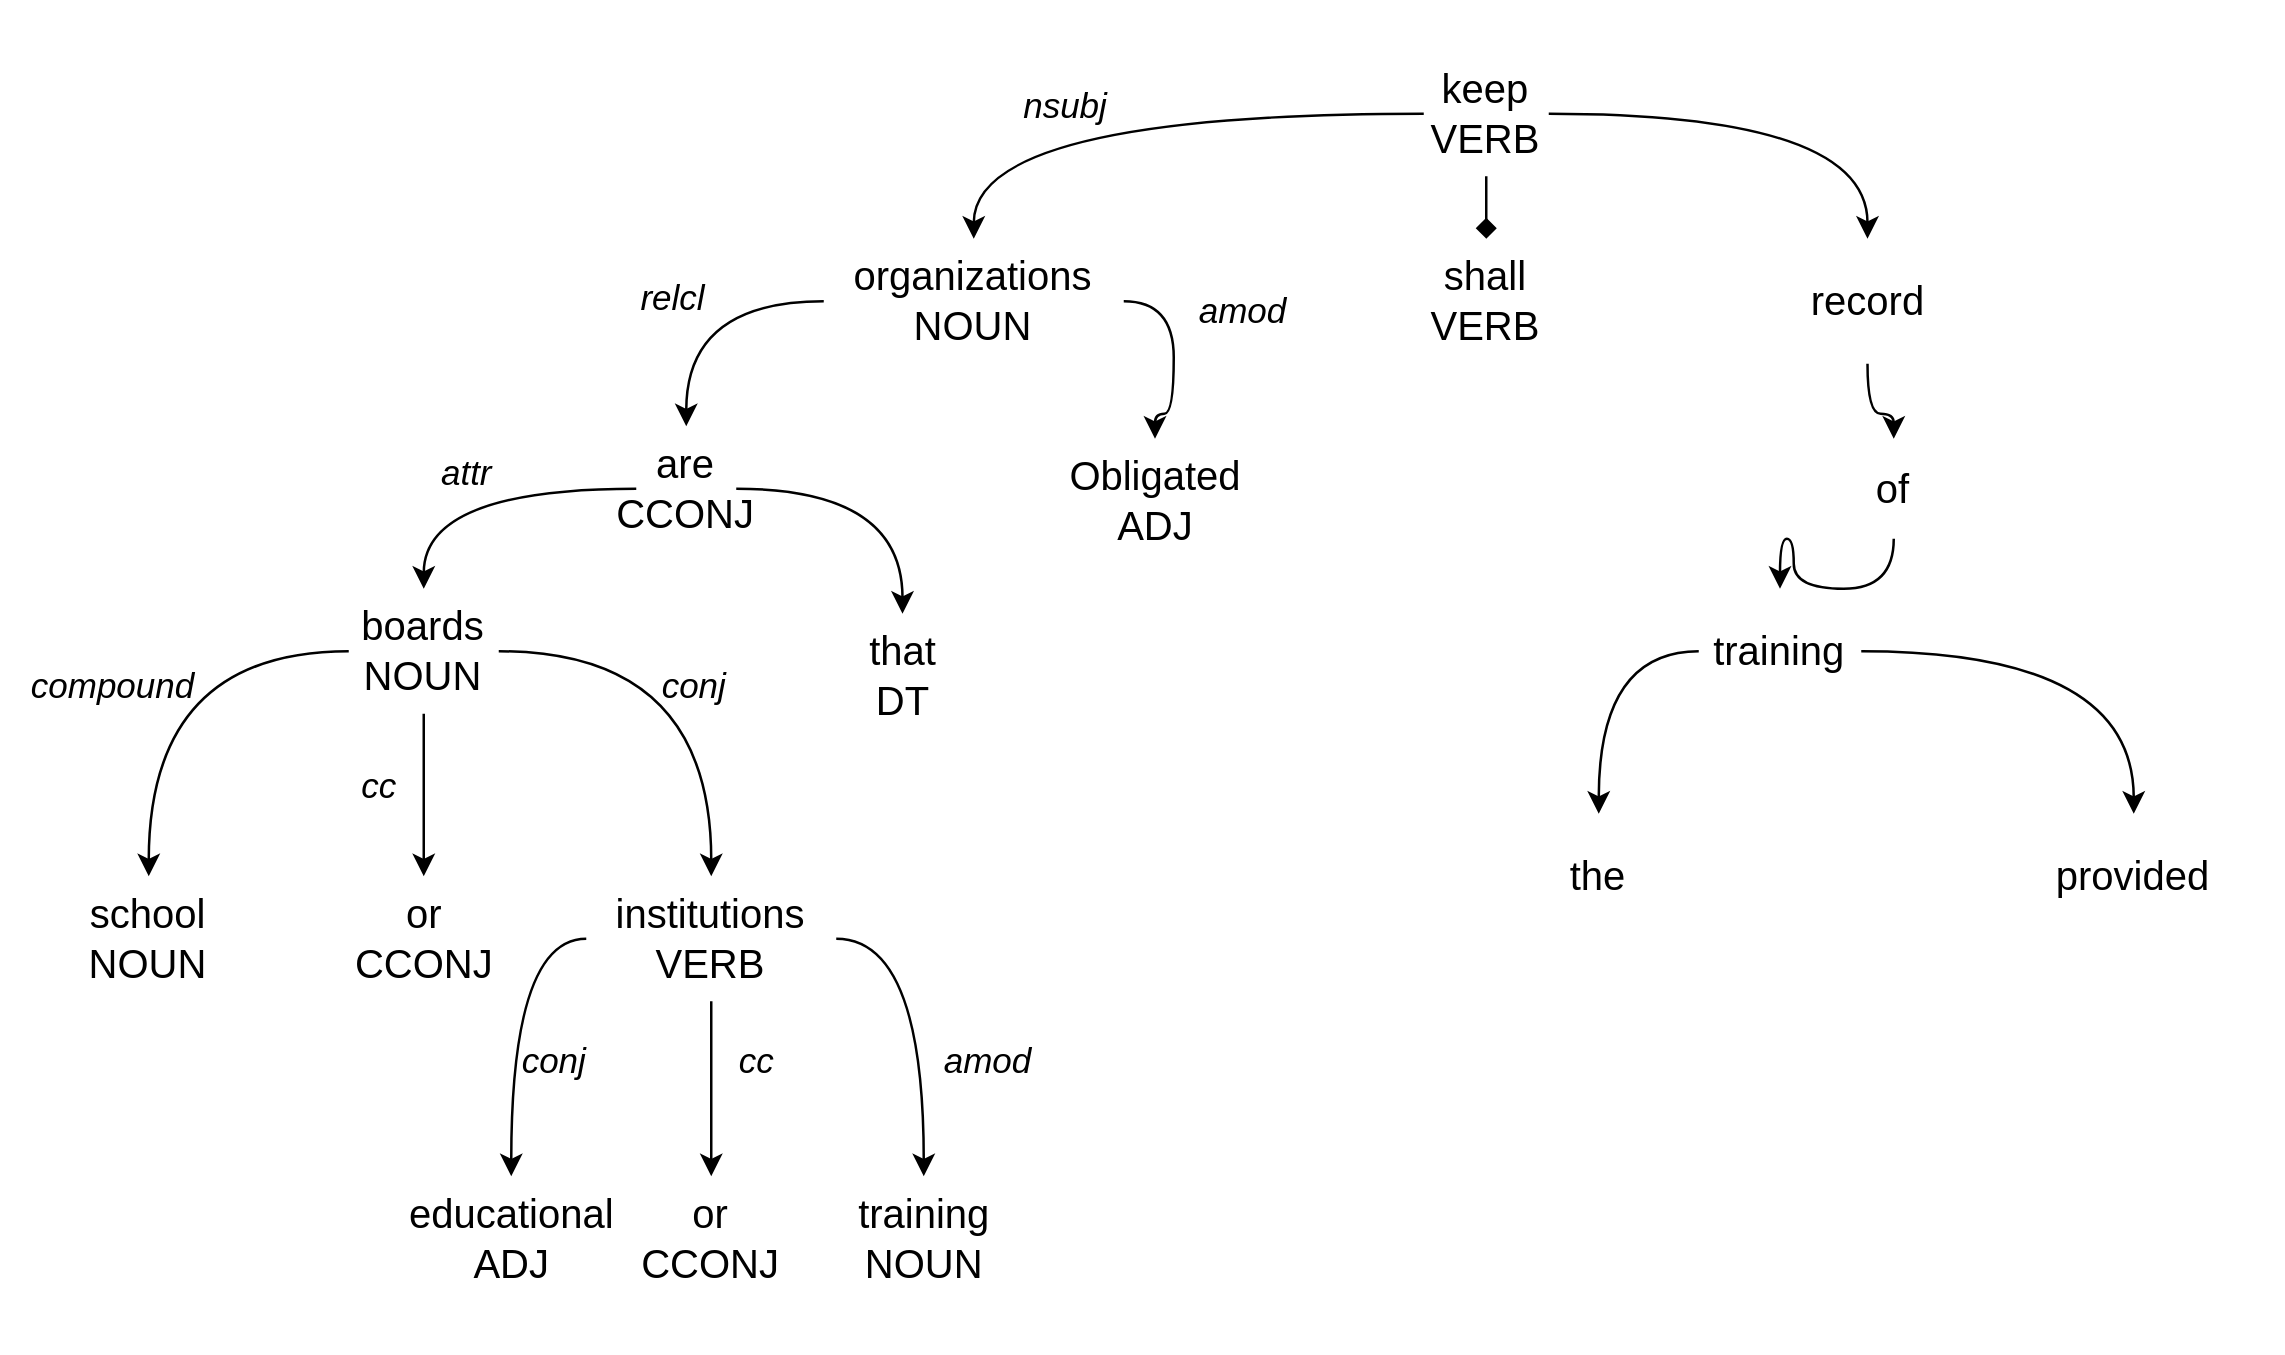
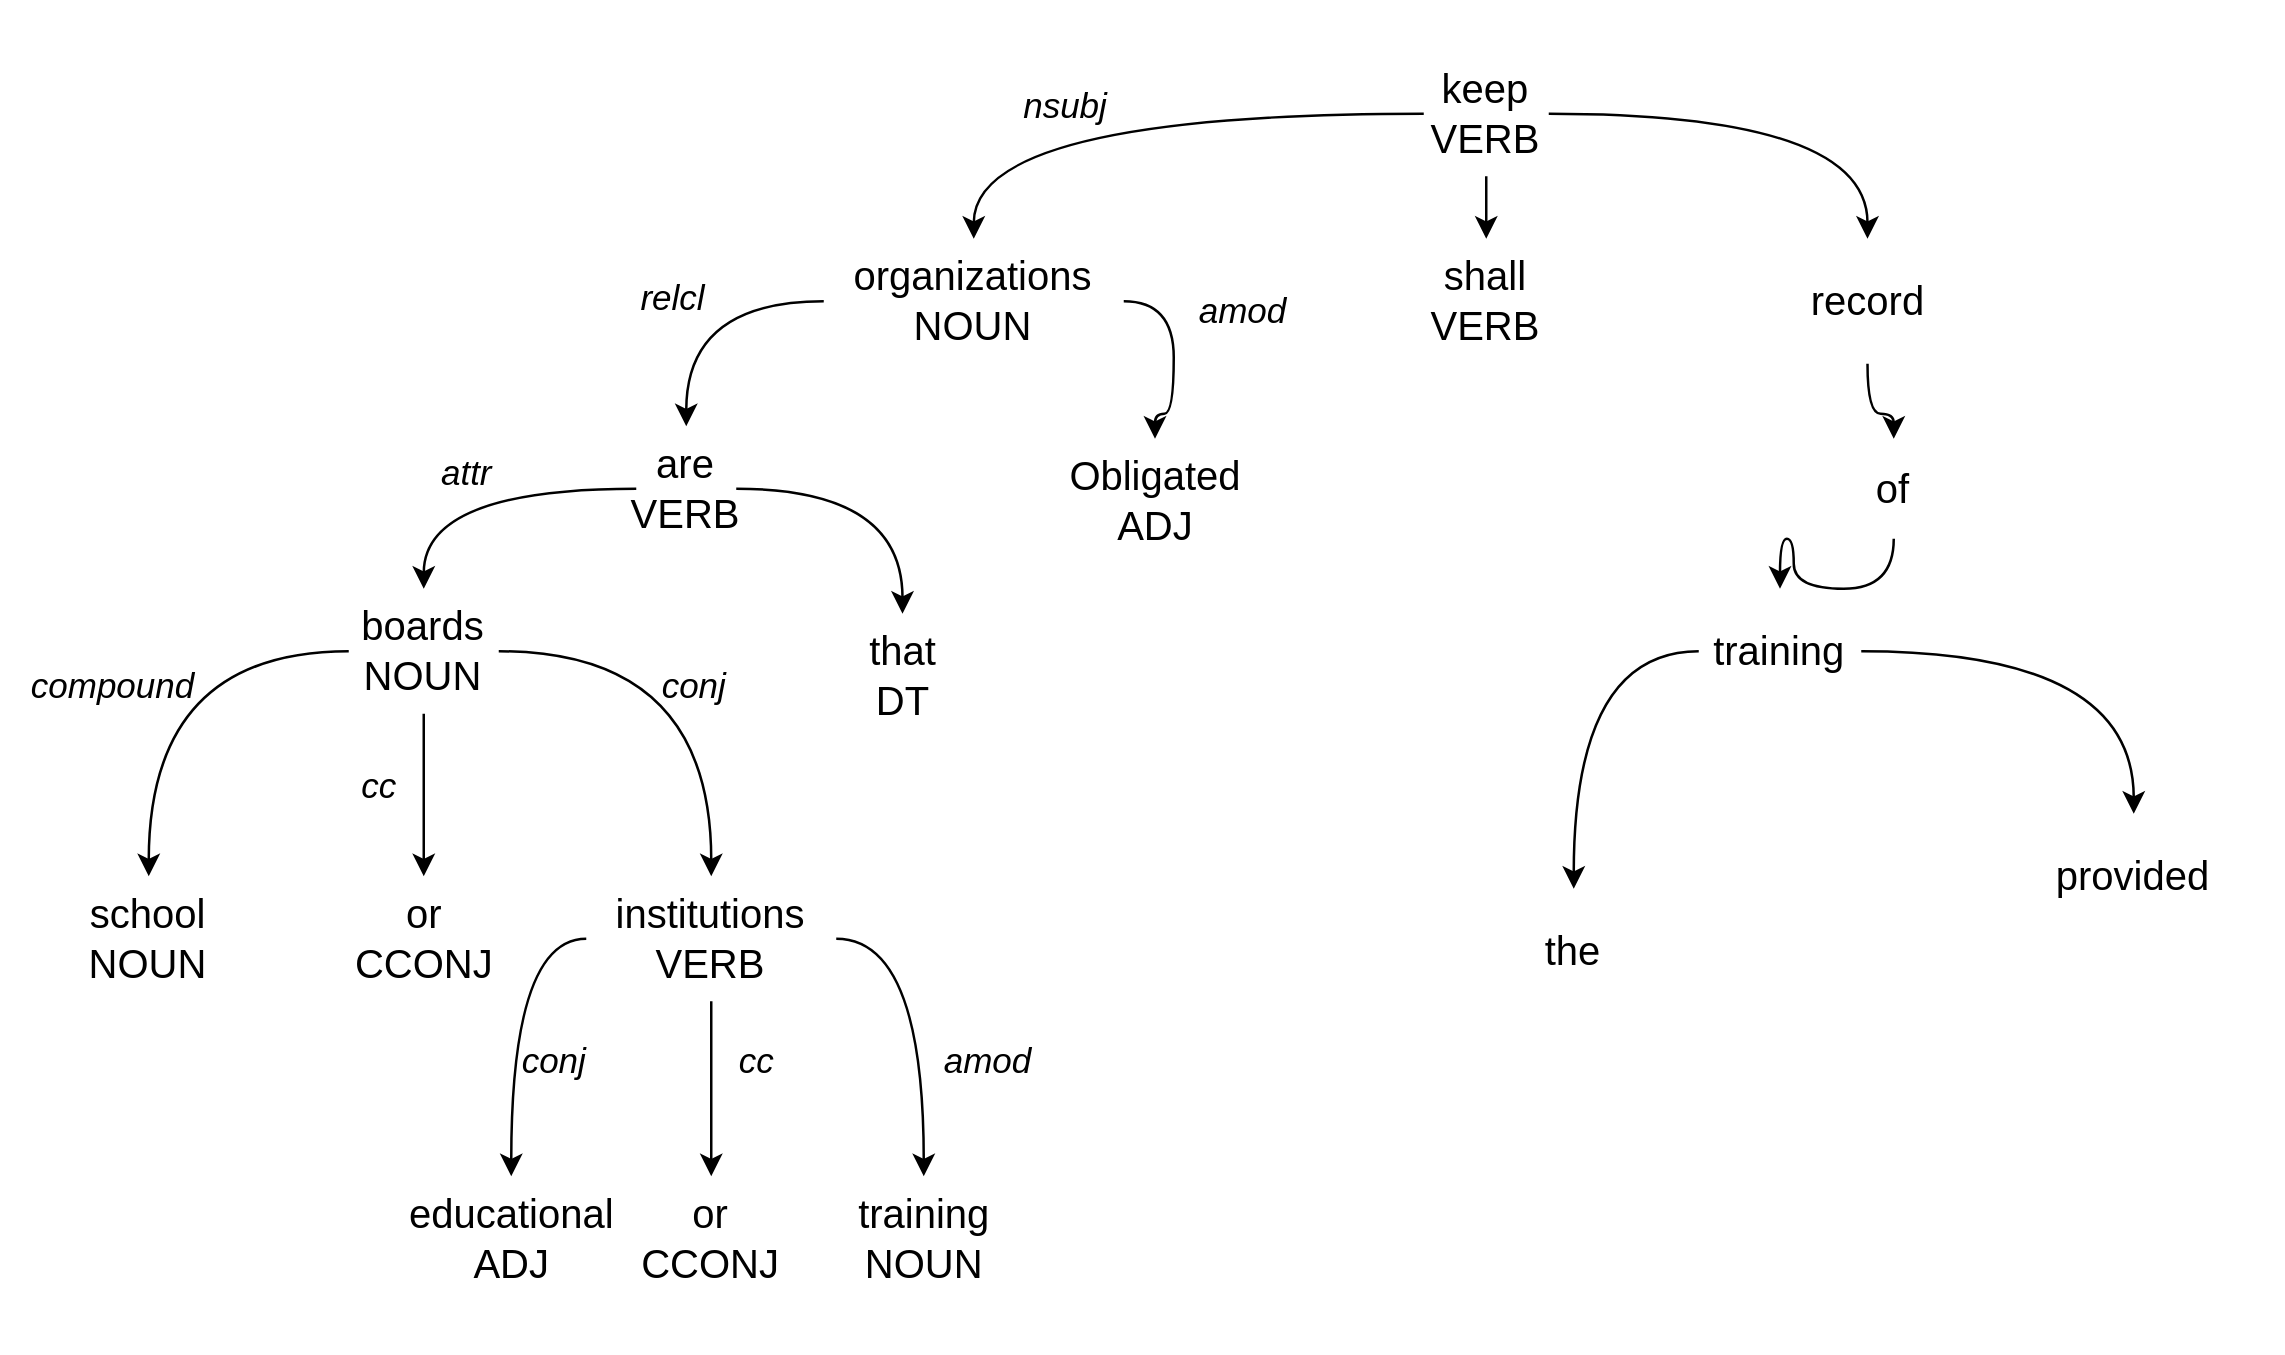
edge "keep VERB" -> "shall VERB": arrowhead diamond -> classic
node "are CCONJ": label "are CCONJ" -> "are VERB"
node "the": moved (1599, 876) -> (1574, 951)
